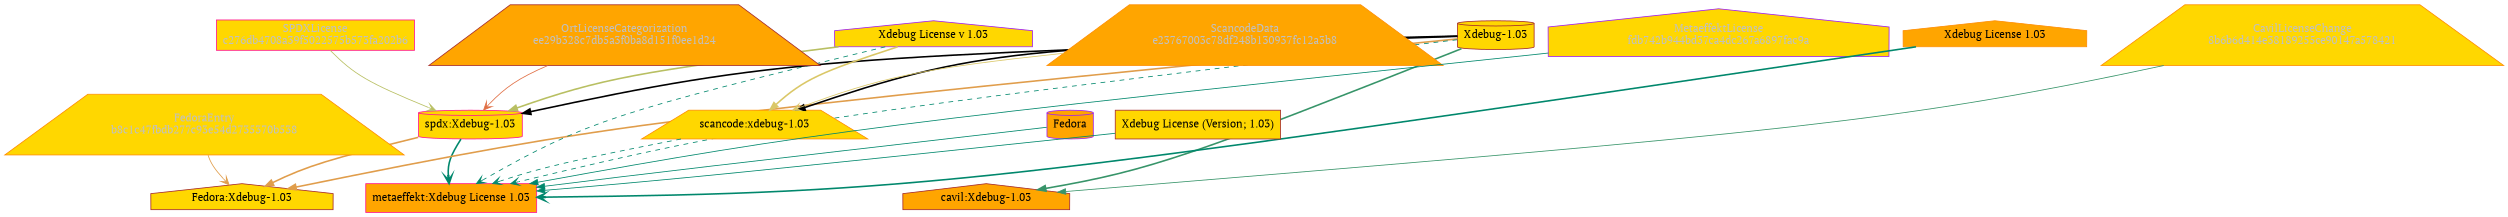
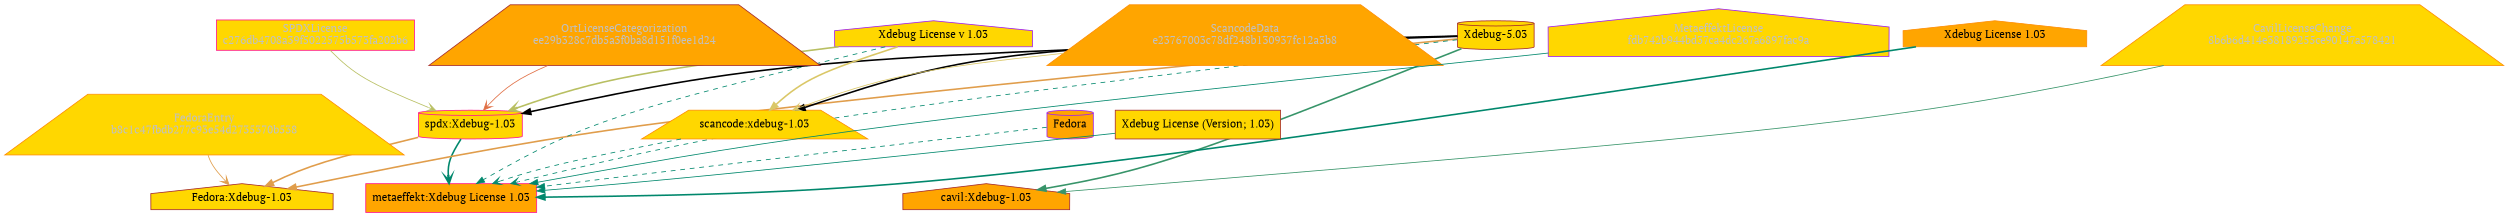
node "Xdebug-1.03": label "Xdebug-1.03" -> "Xdebug-5.03"
edge "Xdebug License v 1.03" -> "spdx:Xdebug-1.03": arrowhead normal -> vee
edge "Xdebug License v 1.03" -> "metaeffekt:Xdebug License 1.03": arrowhead vee -> normal
edge "Xdebug License 1.03" -> "metaeffekt:Xdebug License 1.03": arrowhead vee -> normal
edge "Fedora" -> "metaeffekt:Xdebug License 1.03": style solid -> dashed
